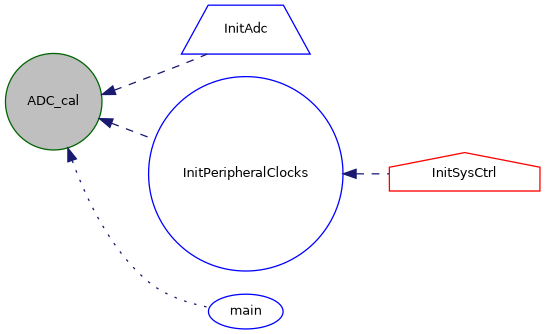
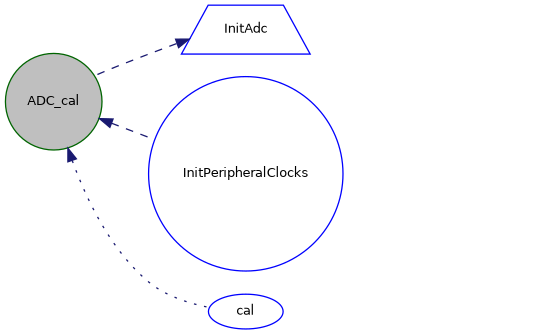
edge "InitAdc" -> "ADC_cal": reversed
node "InitSysCtrl": removed
node "main": label "main" -> "cal"
